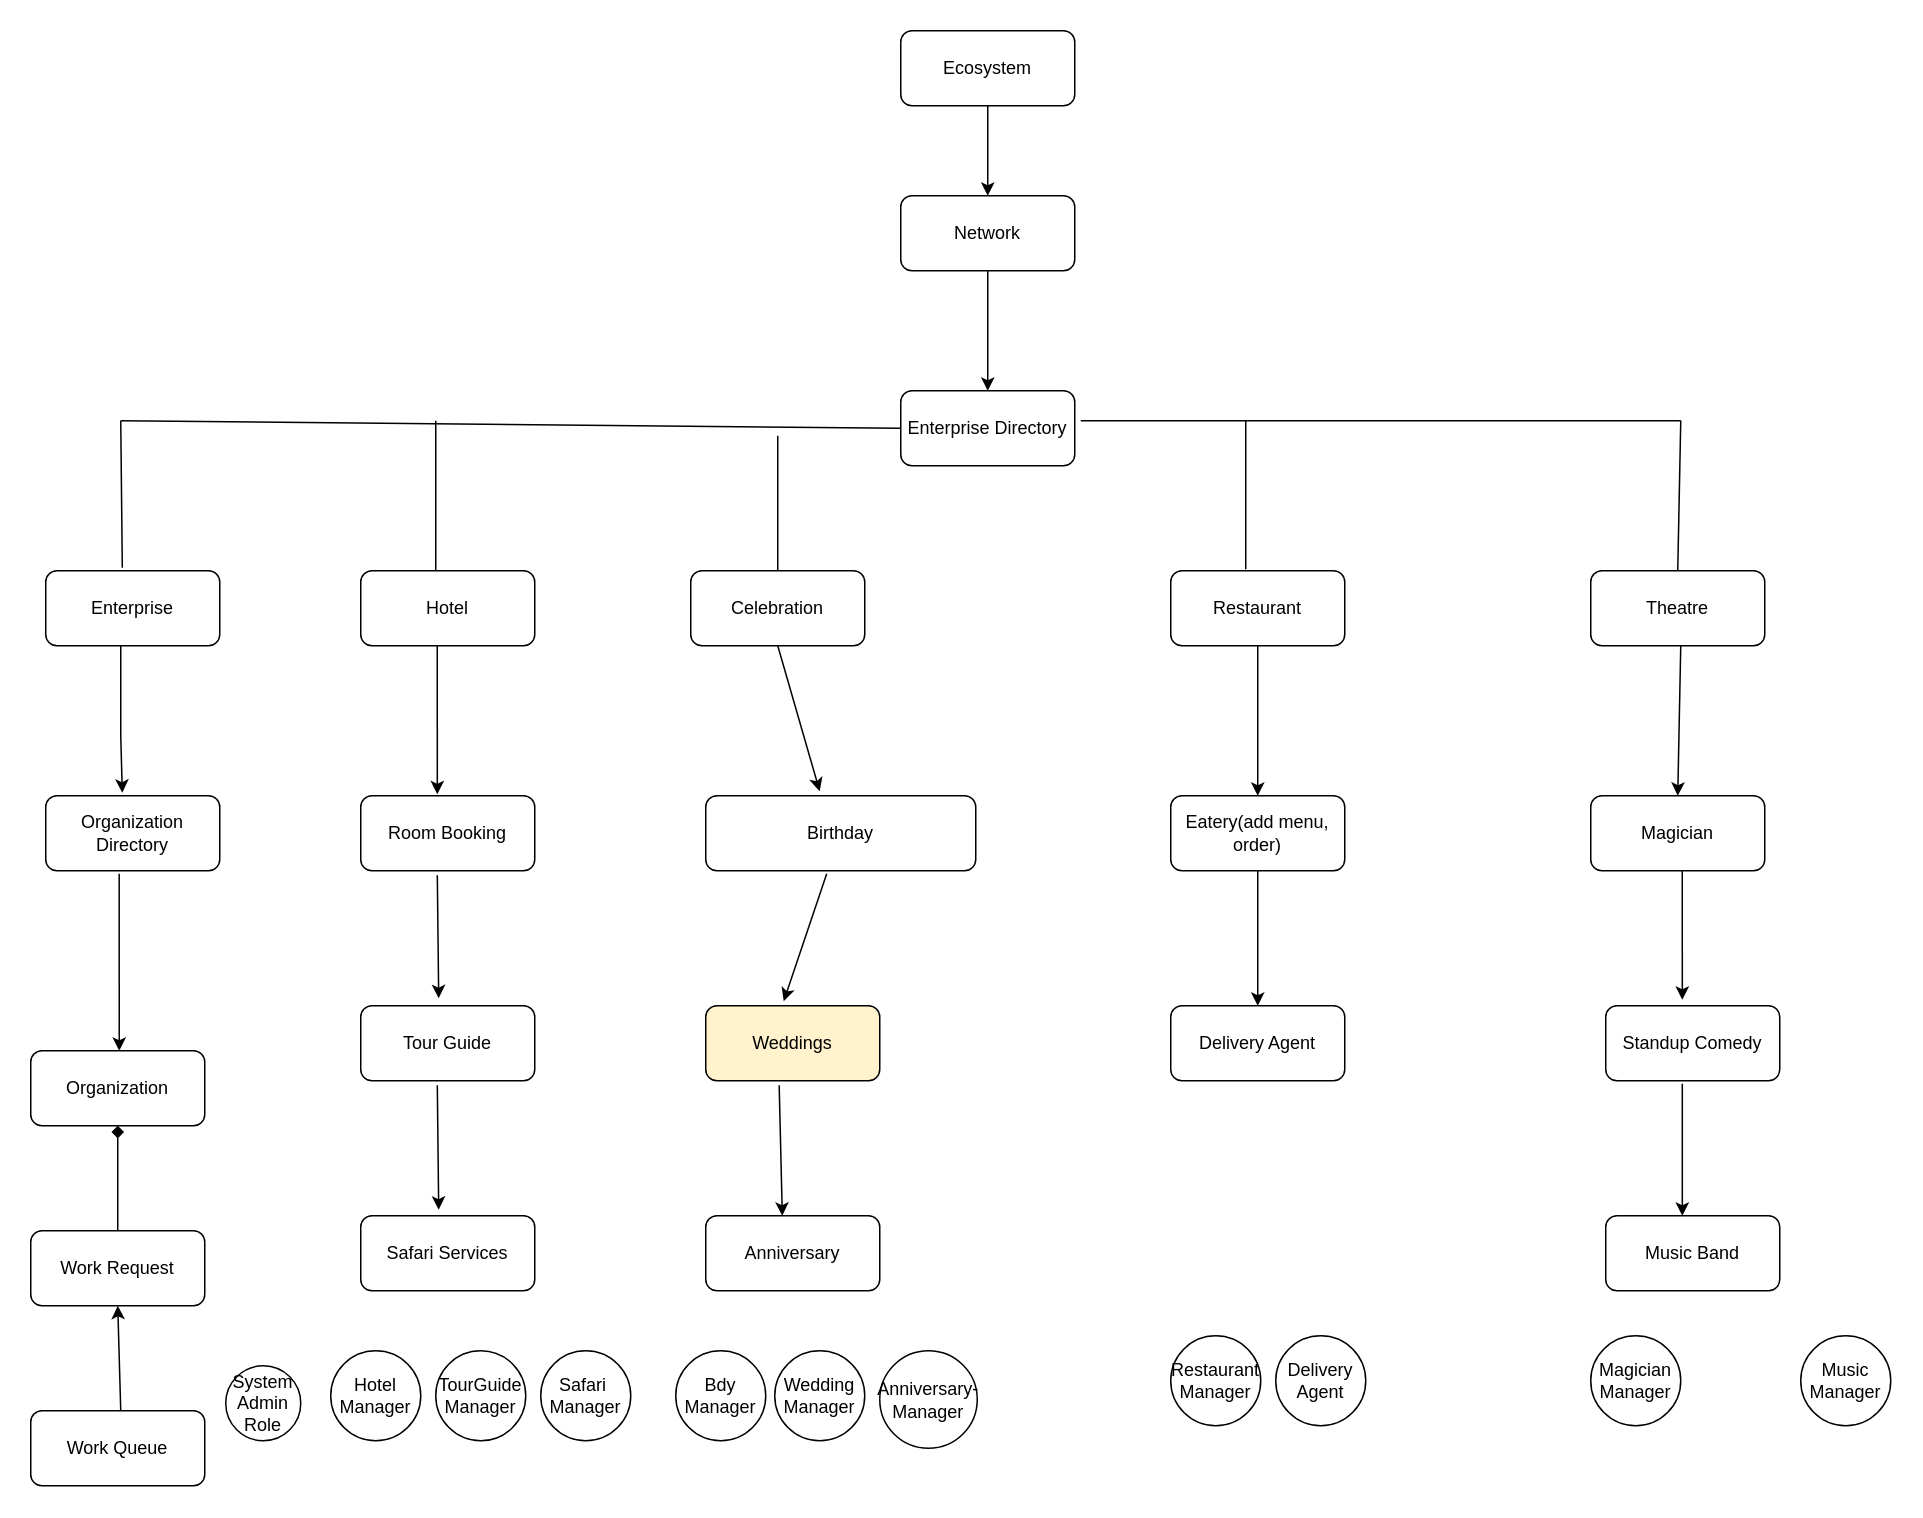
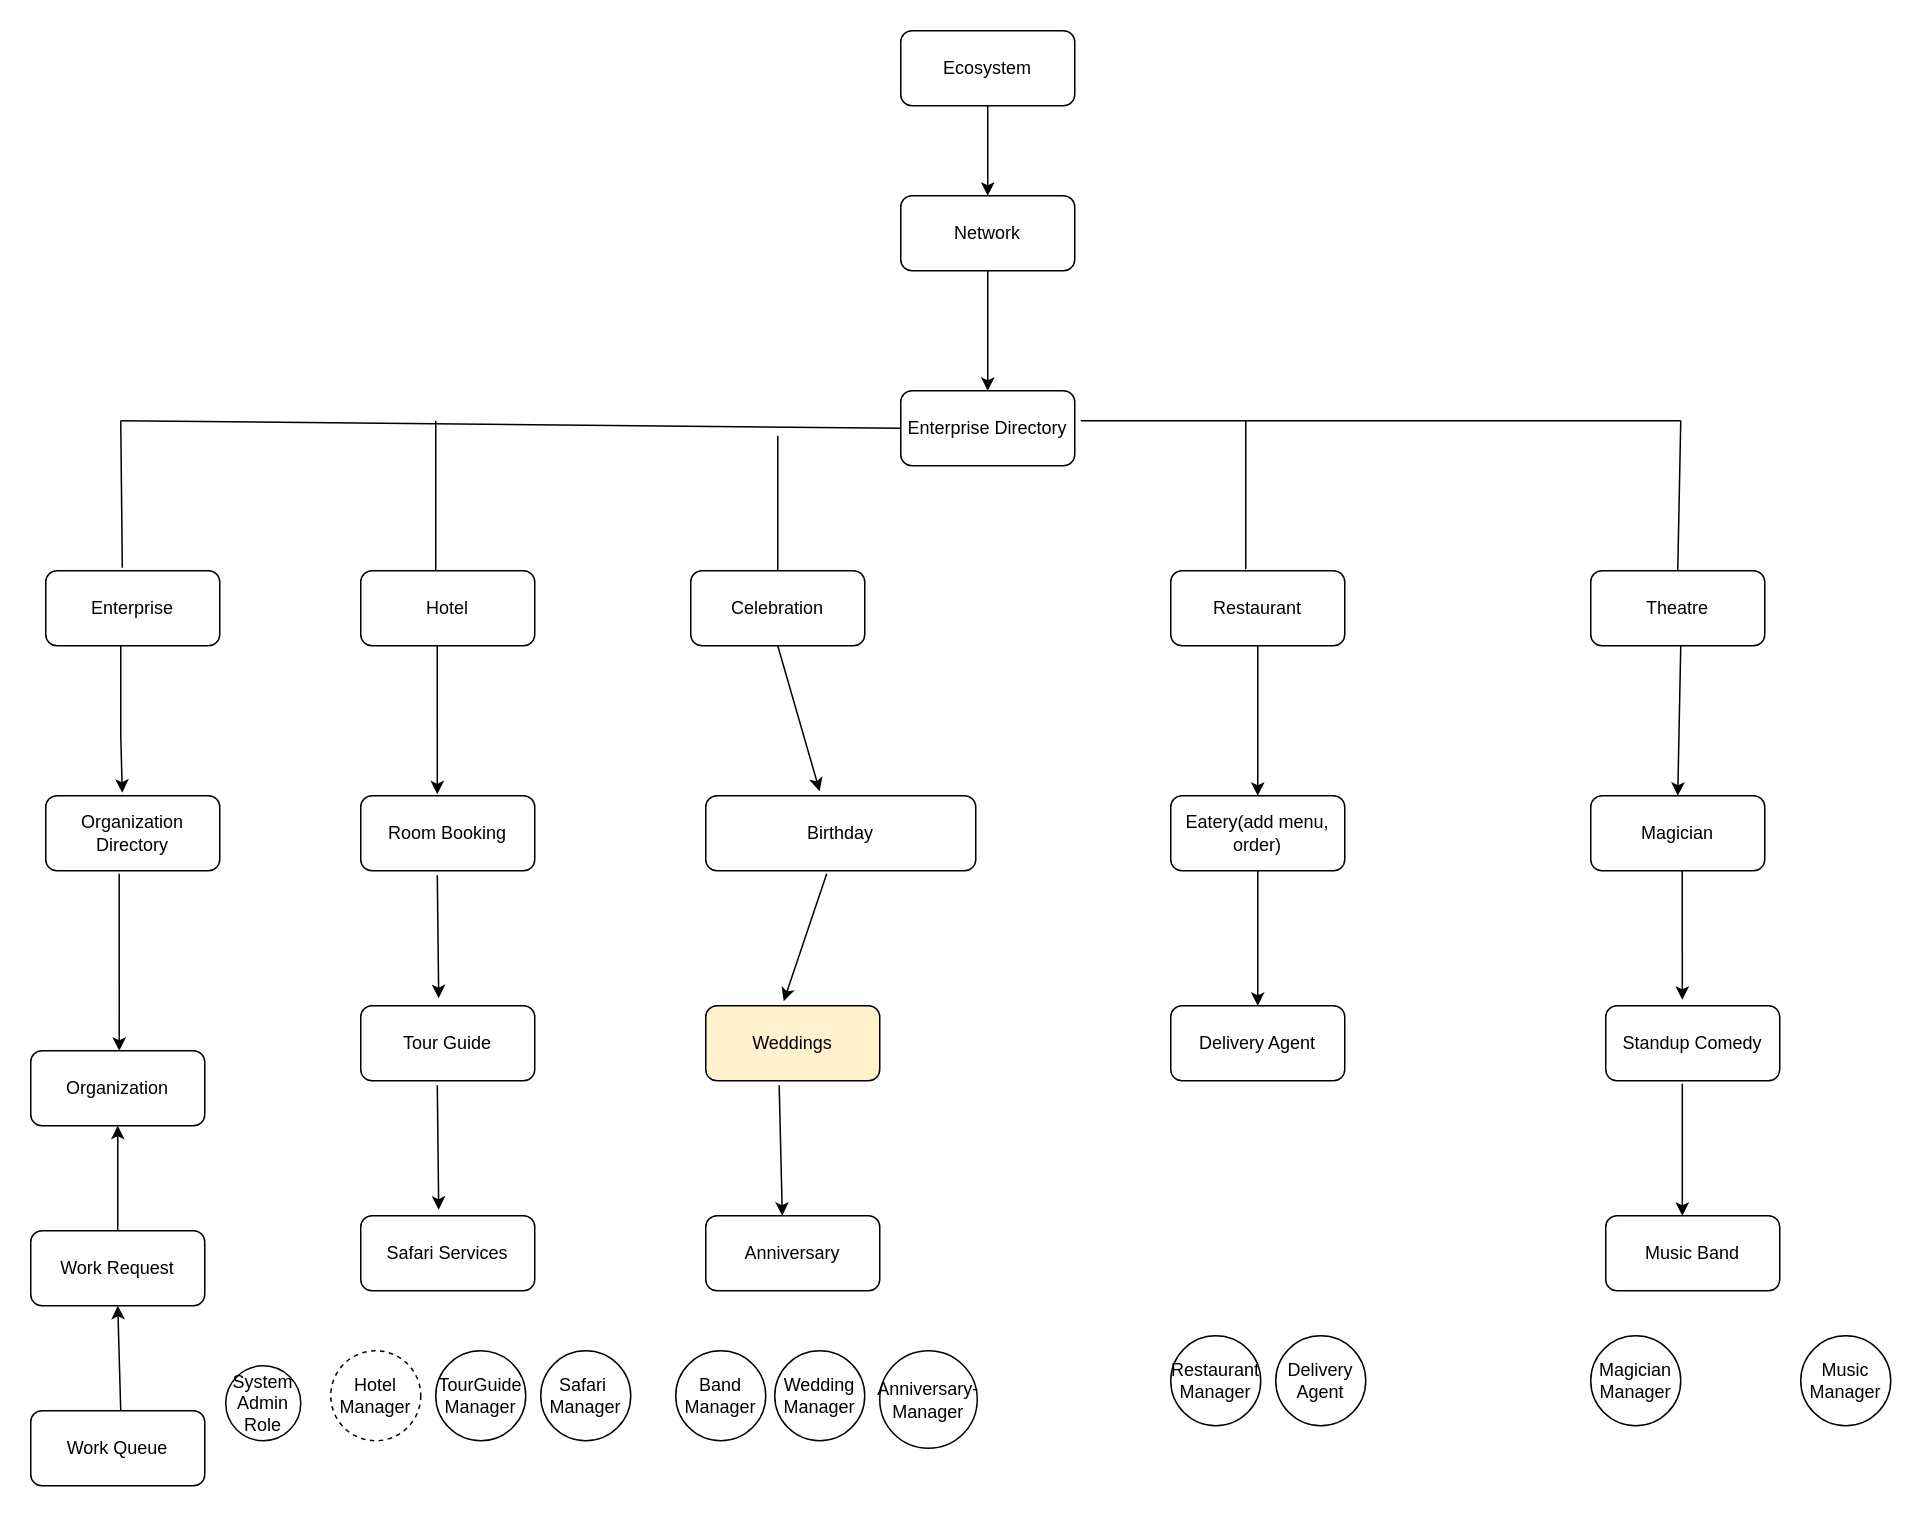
edge "Work Request" -> "Organization": arrowhead diamond -> classic
node "Hotel Manager": style solid -> dashed
node "Bdy Manager": label "Bdy Manager" -> "Band Manager"
